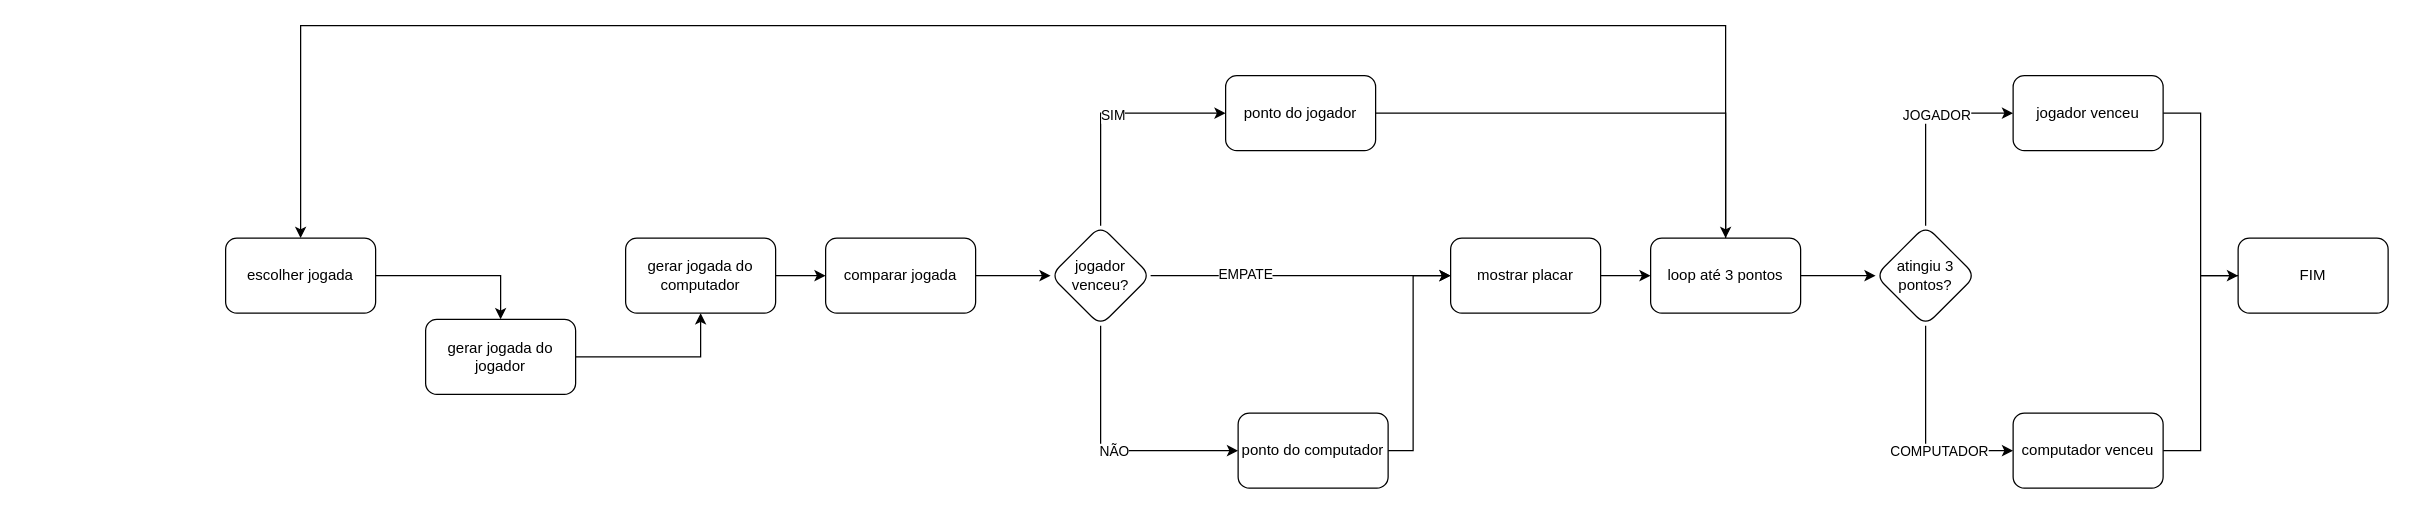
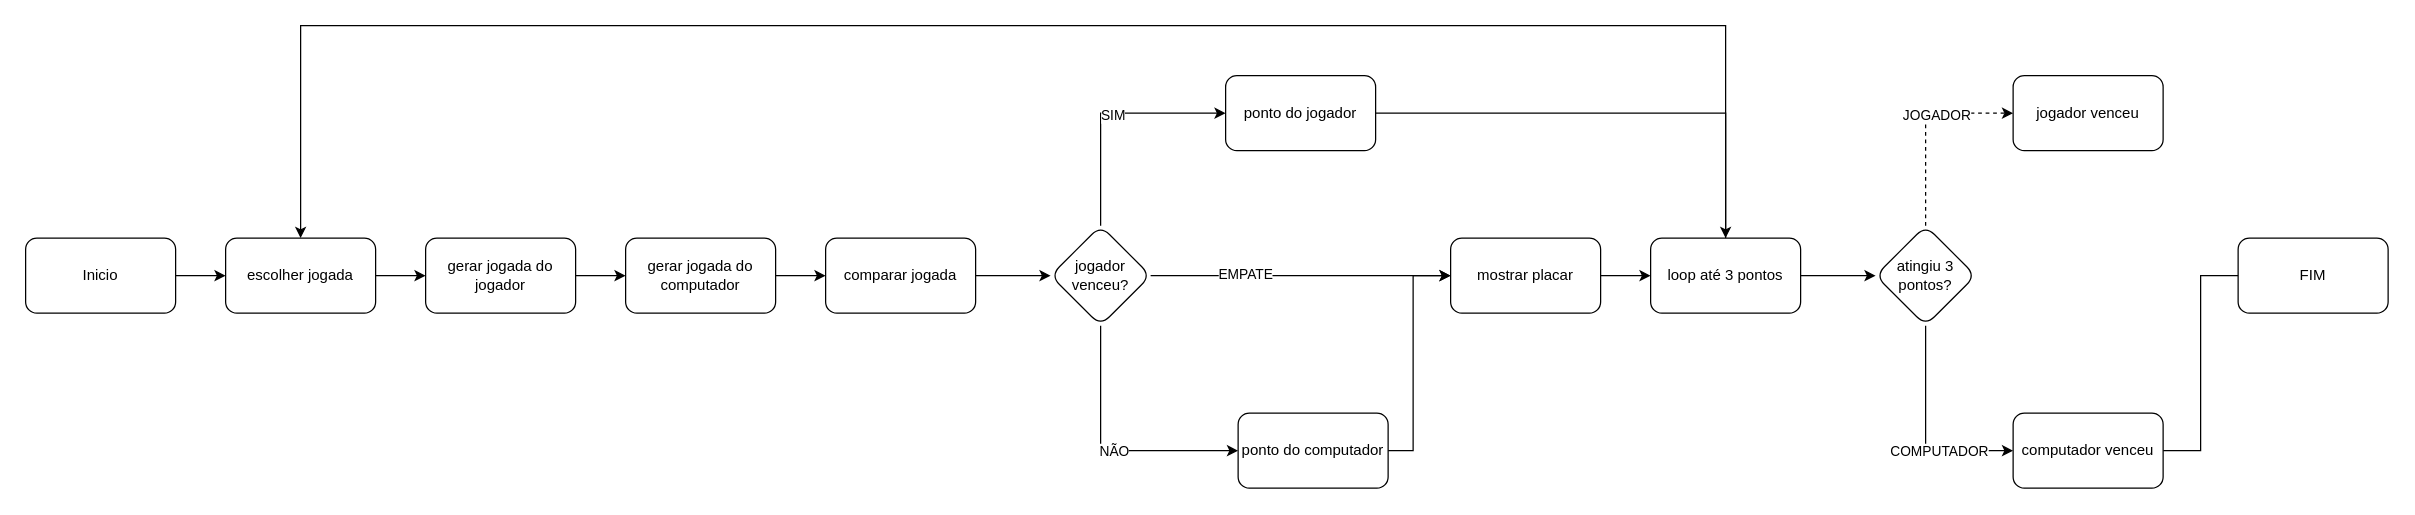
edge "atingiu 3 pontos?" -> "jogador venceu": style solid -> dashed
edge "jogador venceu" -> "FIM": removed
node "Inicio": added
edge "Inicio" -> "escolher jogada": added
node "gerar jogada do jogador": moved (501, 357) -> (501, 276)
